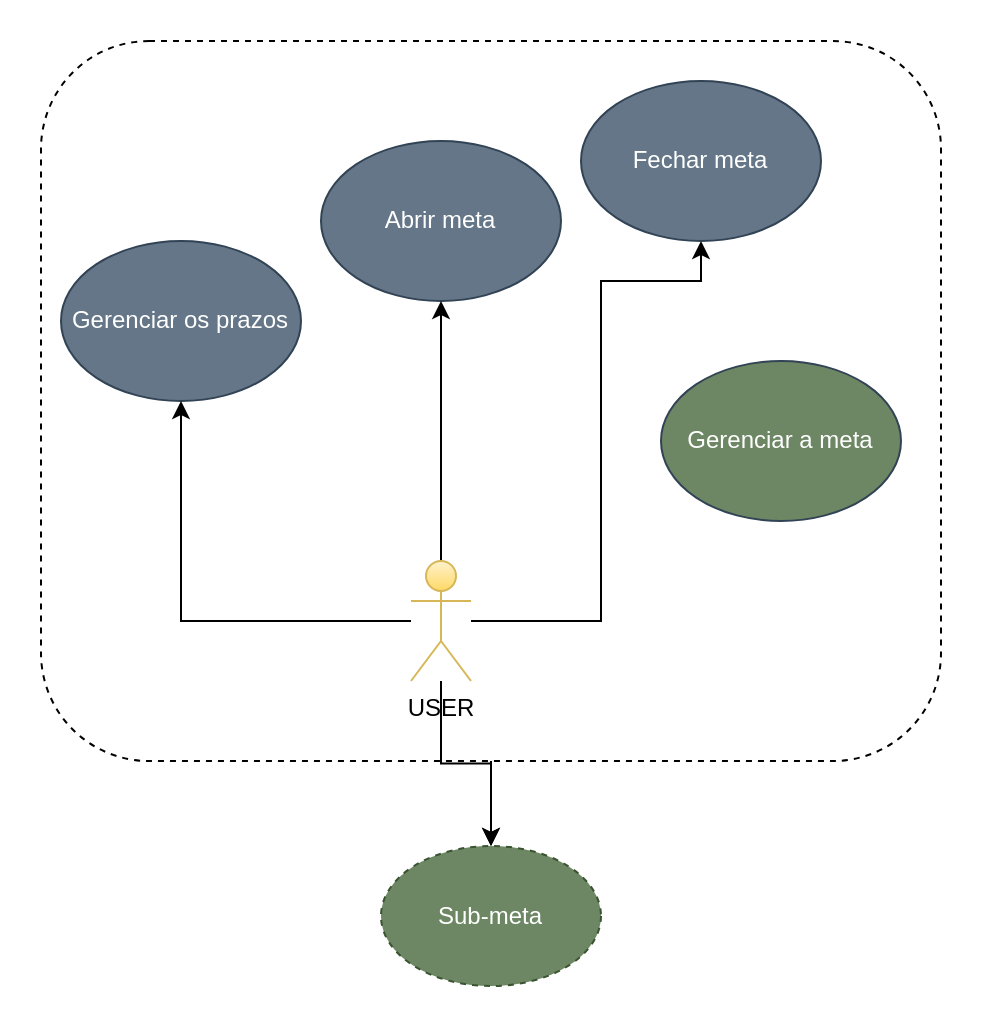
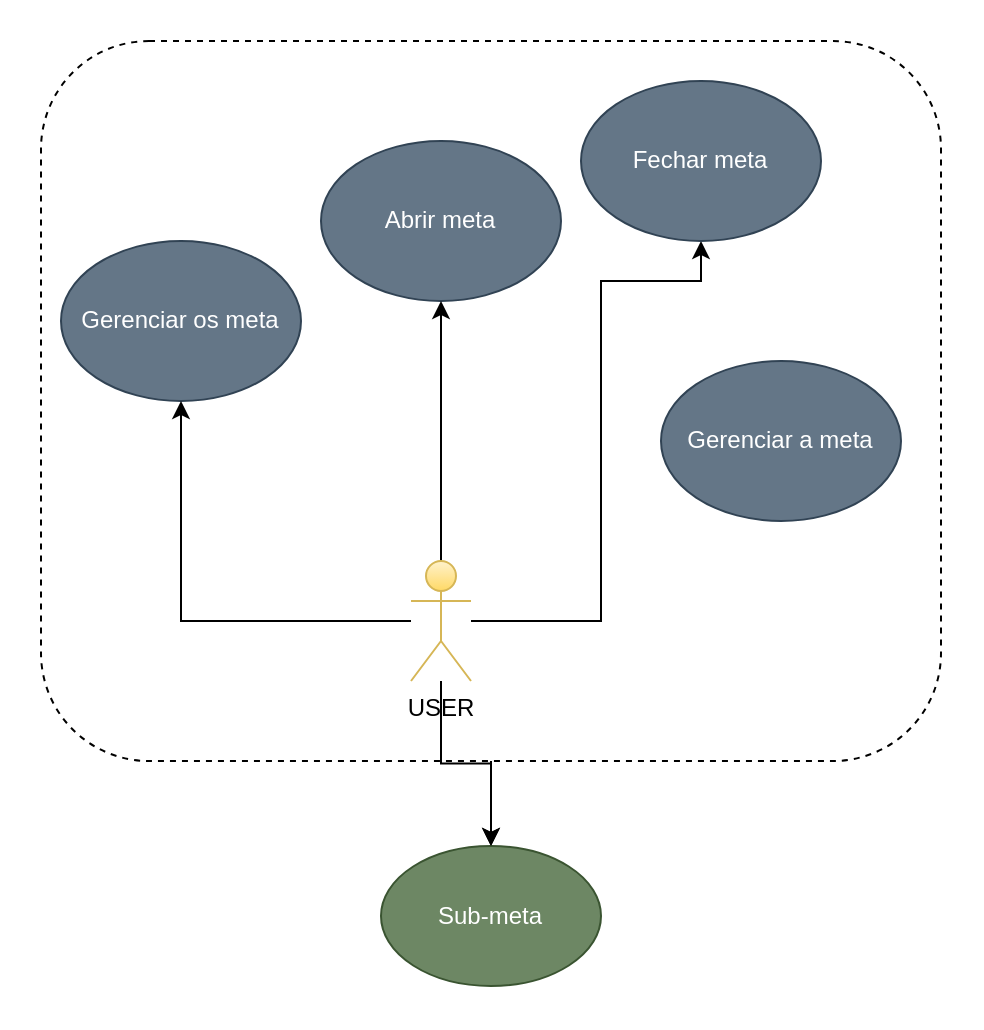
node "Gerenciar os prazos": label "Gerenciar os prazos" -> "Gerenciar os meta"
node "Gerenciar a meta": fillcolor #6d8764 -> #647687
node "Sub-meta": style dashed -> solid
